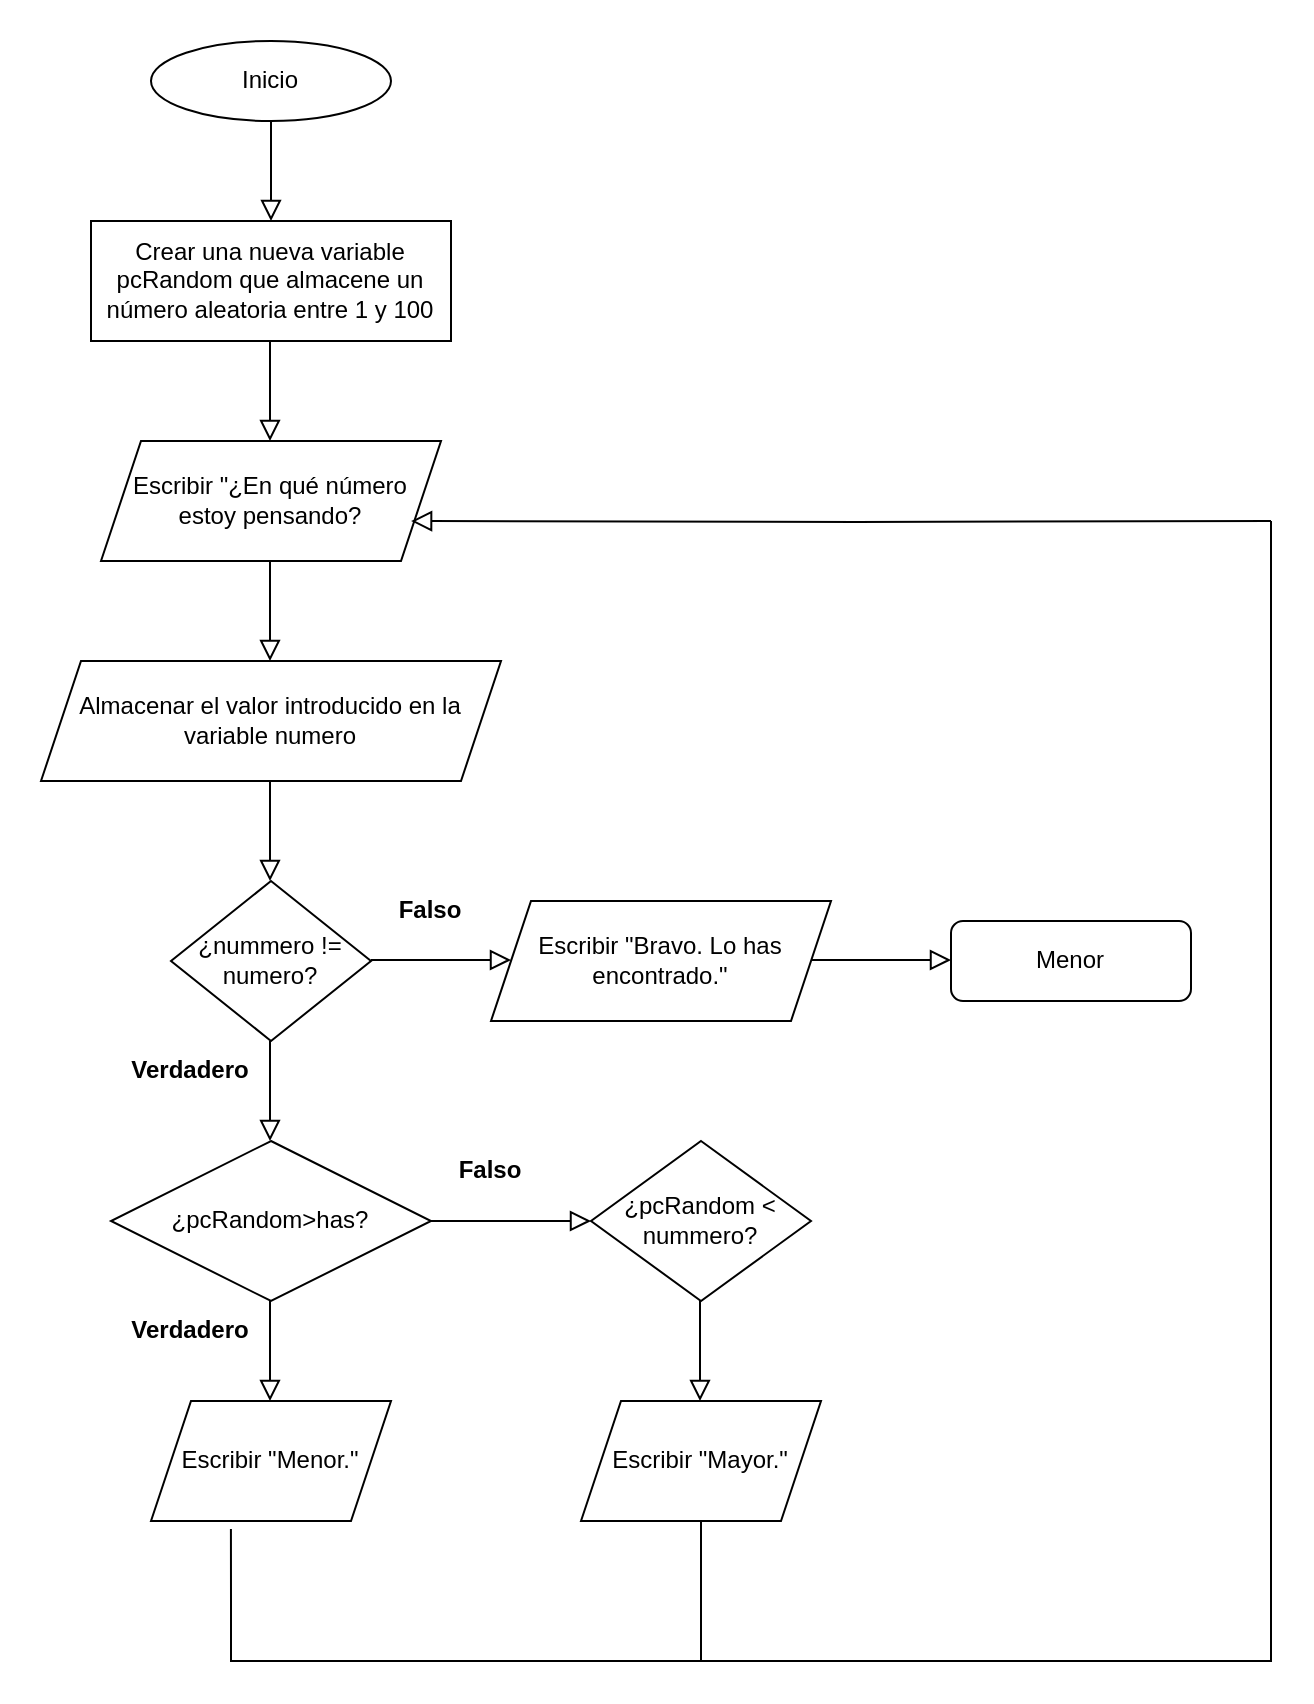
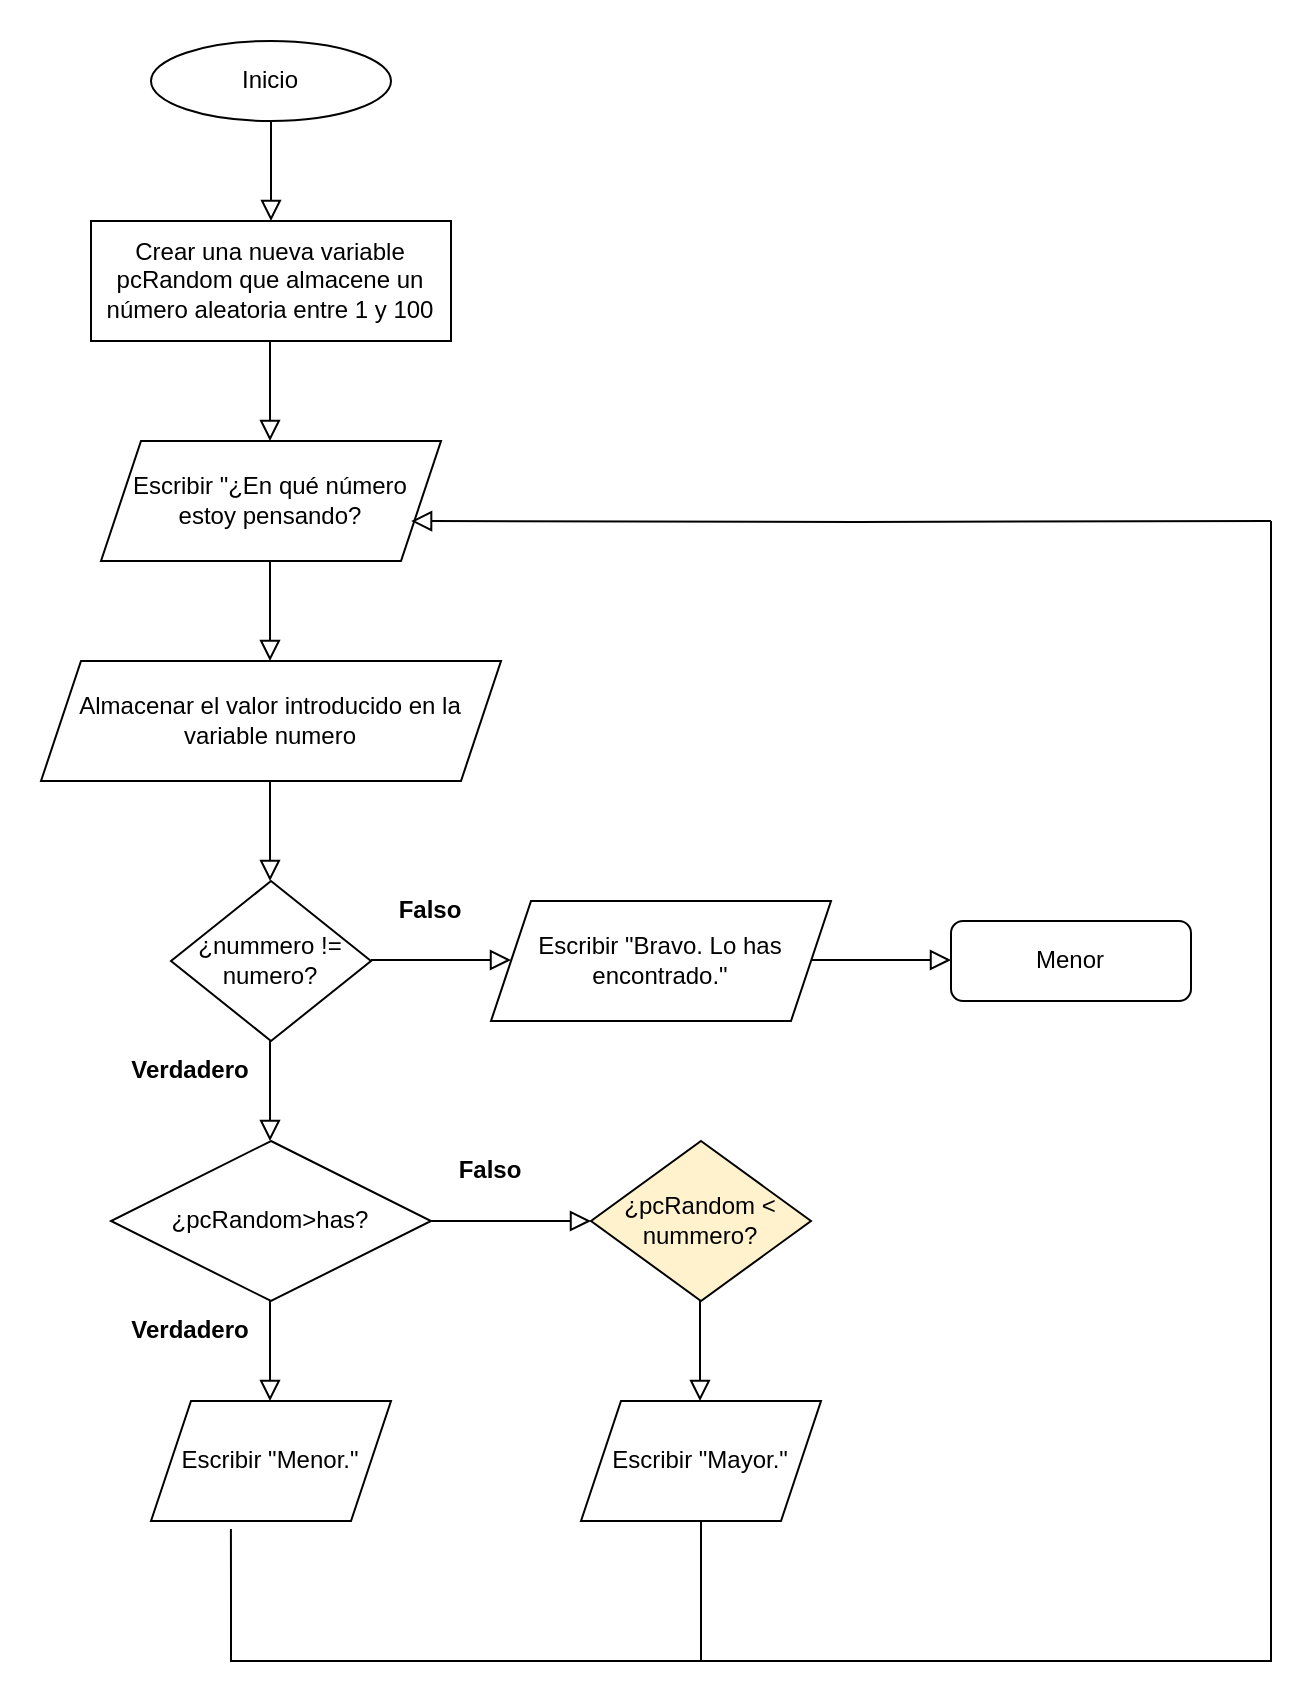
node "¿pcRandom < nummero?": fillcolor #ffffff -> #fff2cc
